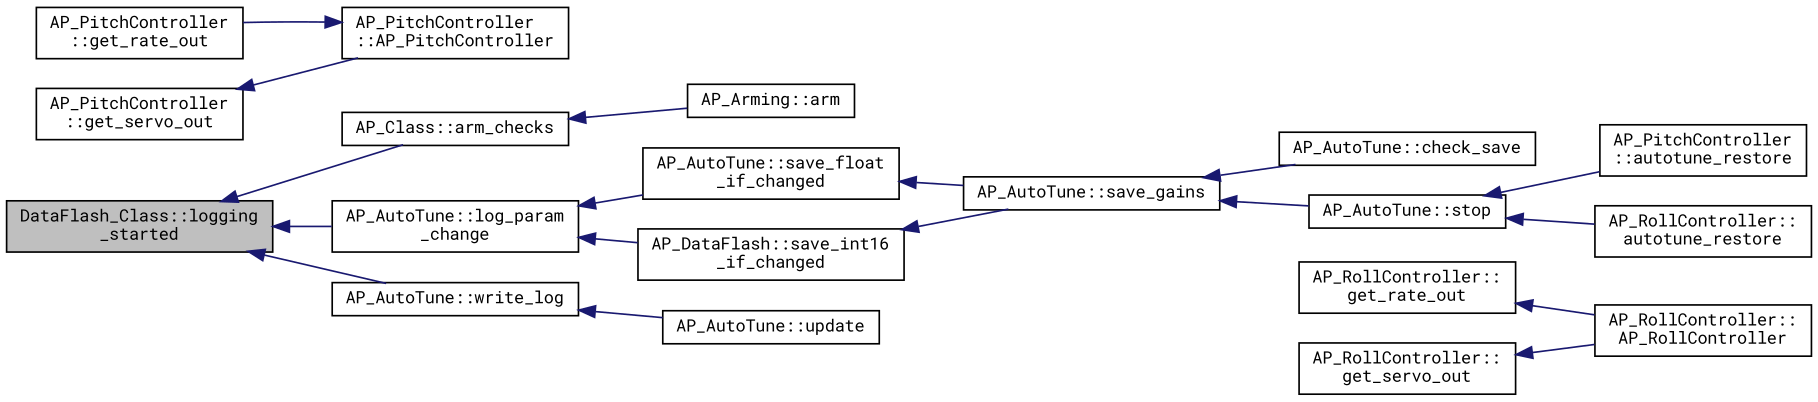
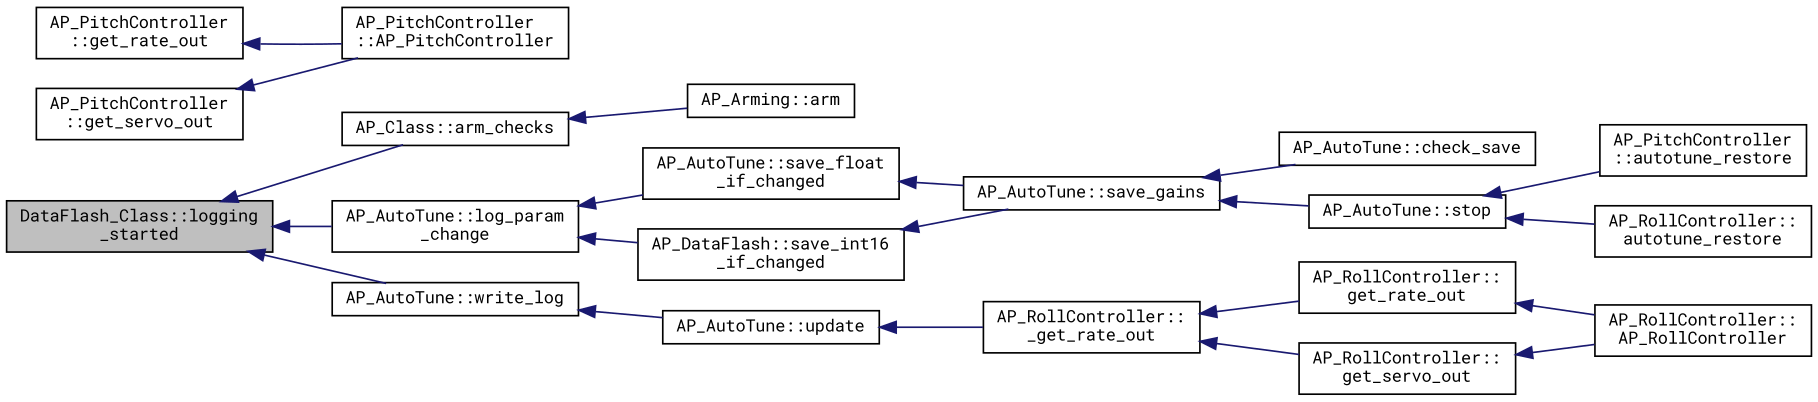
edge "AP_PitchController ::get_rate_out" -> "AP_PitchController ::AP_PitchController": reversed
node "AP_RollController:: _get_rate_out": added
